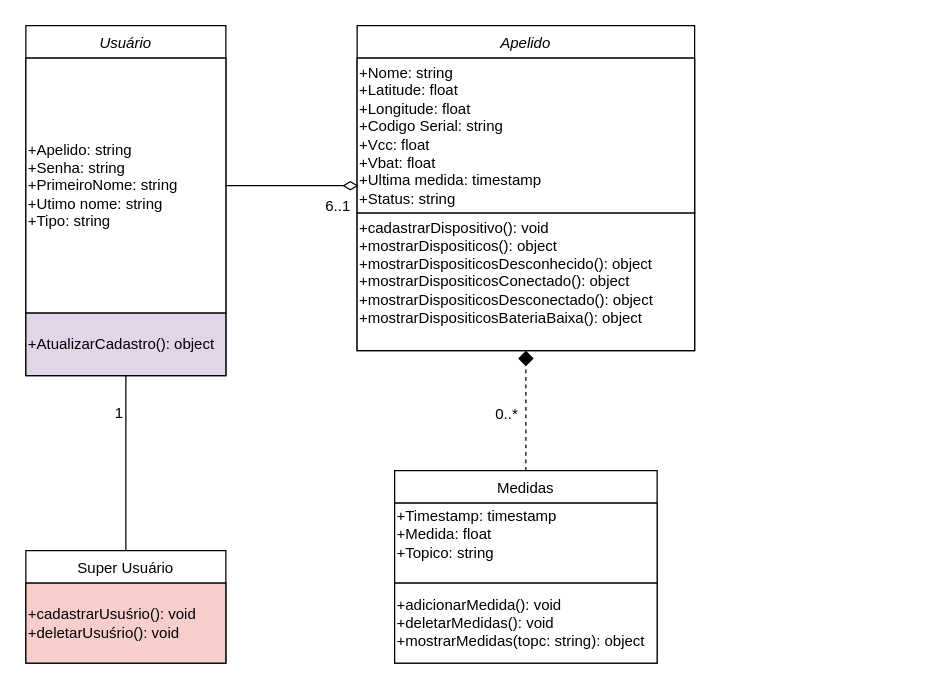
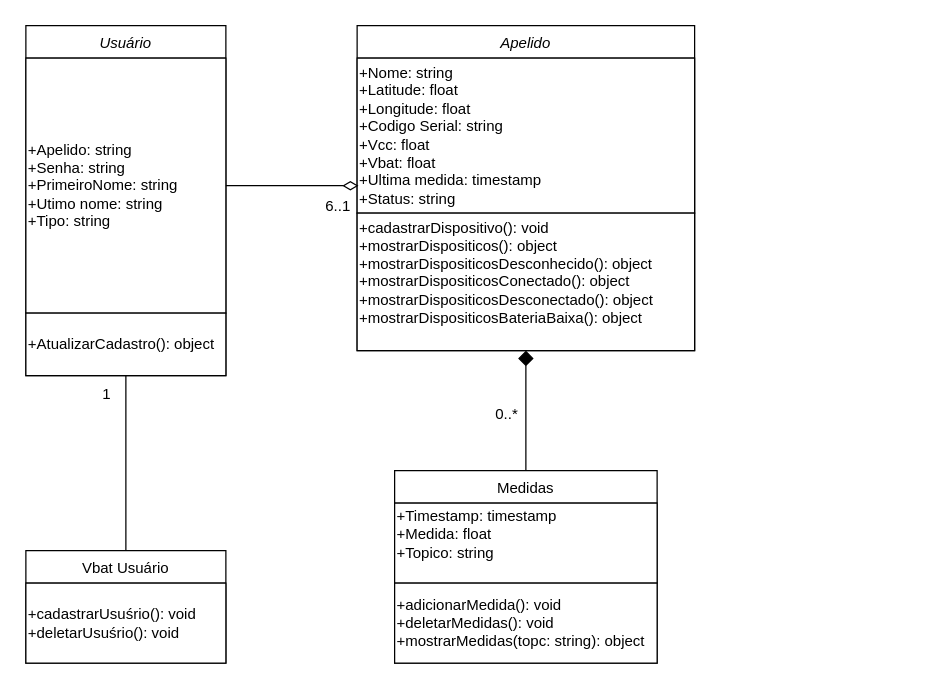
node "+AtualizarCadastro(): object": fillcolor #e1d5e7 -> #ffffff
node "1": moved (119, 413) -> (107, 394)
edge "Medidas" -> "Apelido": style dashed -> solid
node "Super Usuário": label "Super Usuário" -> "Vbat Usuário"
node "+cadastrarUsuśrio(): void +deletarUsuśrio(): void": fillcolor #f8cecc -> #ffffff
